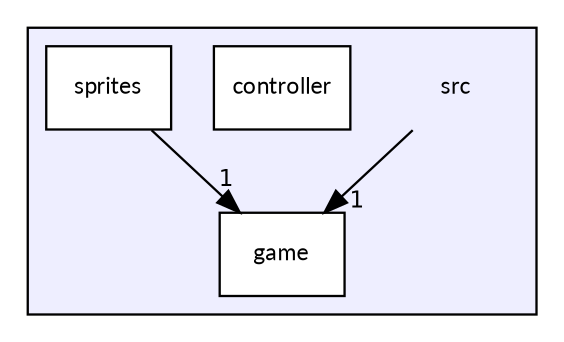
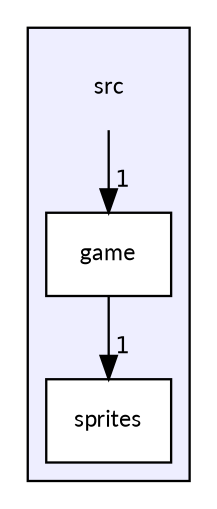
node "controller": removed
edge "sprites" -> "game": reversed
